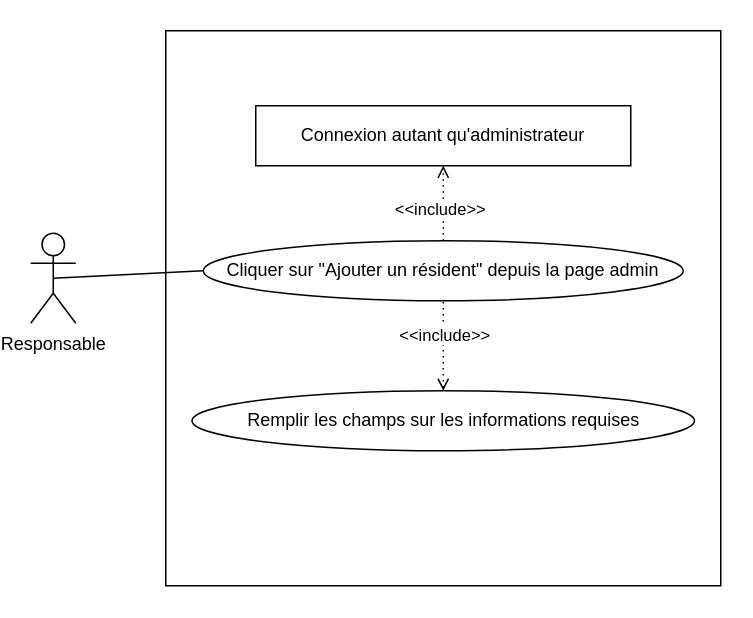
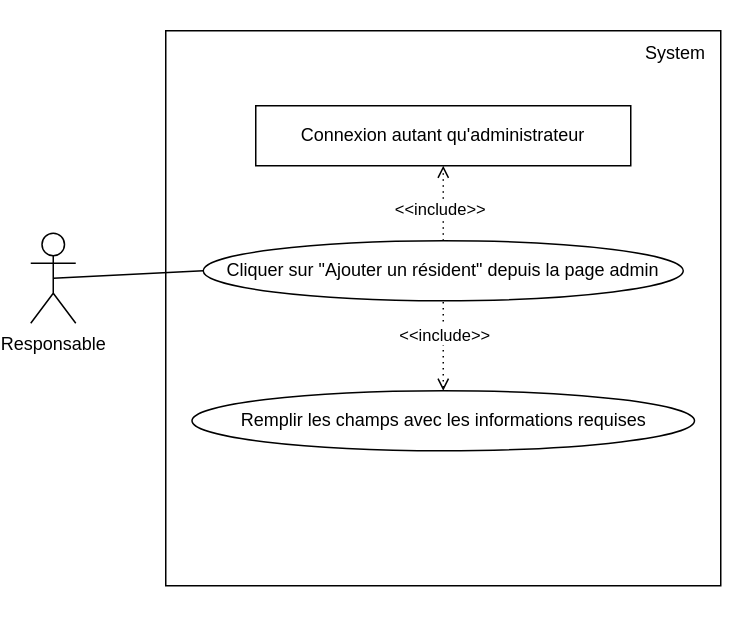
node "System": added
node "Remplir les champs sur les informations requises": label "Remplir les champs sur les informations requises" -> "Remplir les champs avec les informations requises"
